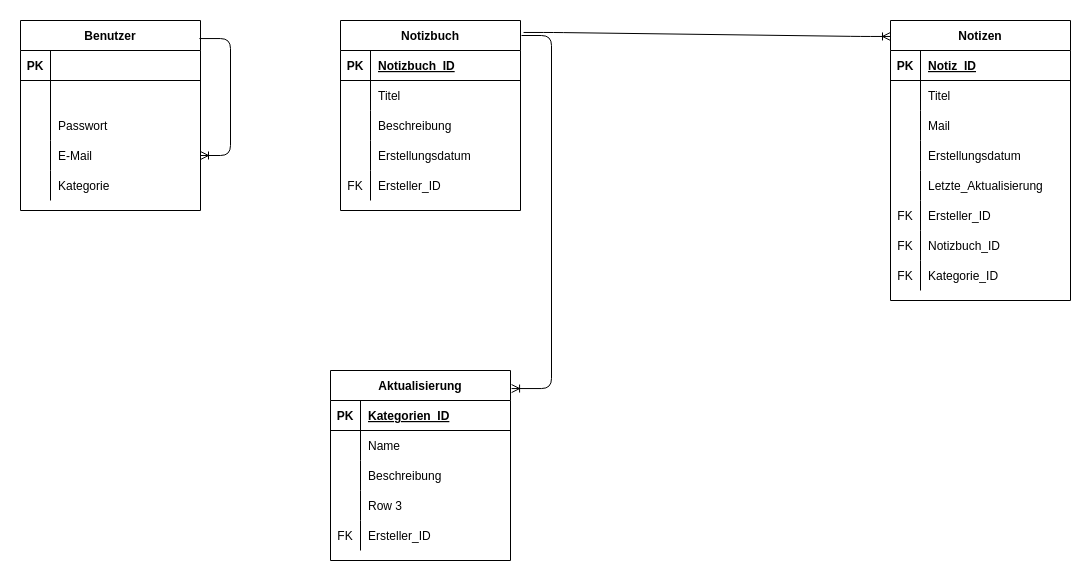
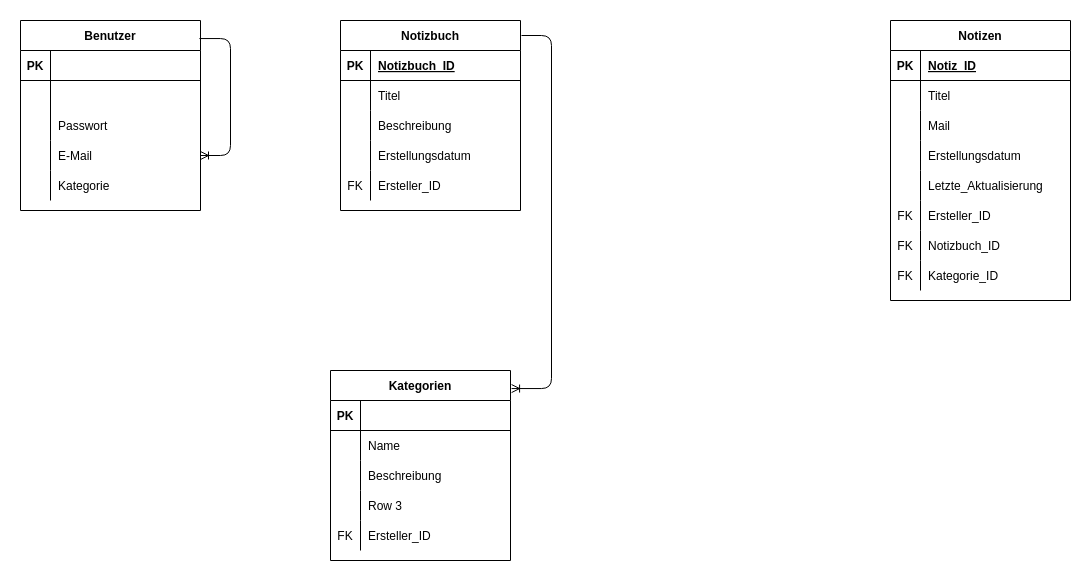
edge "Notizbuch" -> "Notizen": removed
node "Aktualisierung": label "Aktualisierung" -> "Kategorien"
node "Kategorien_ID": removed
